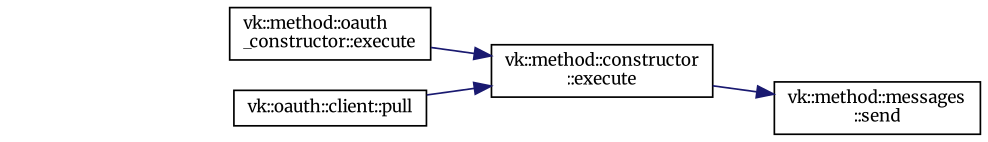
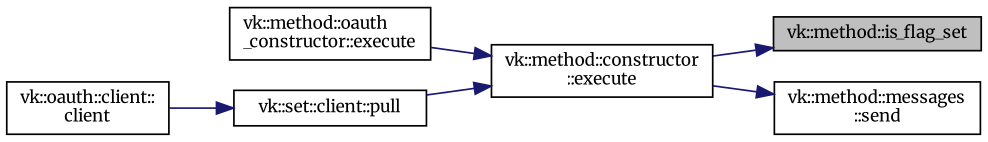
node "vk::method::is_flag_set": added
node "vk::oauth::client:: client": added
node "vk::oauth::client::pull": label "vk::oauth::client::pull" -> "vk::set::client::pull"
